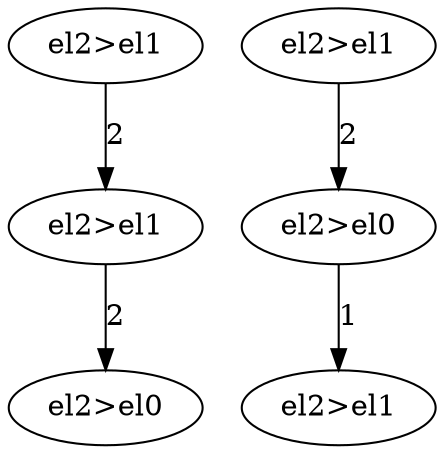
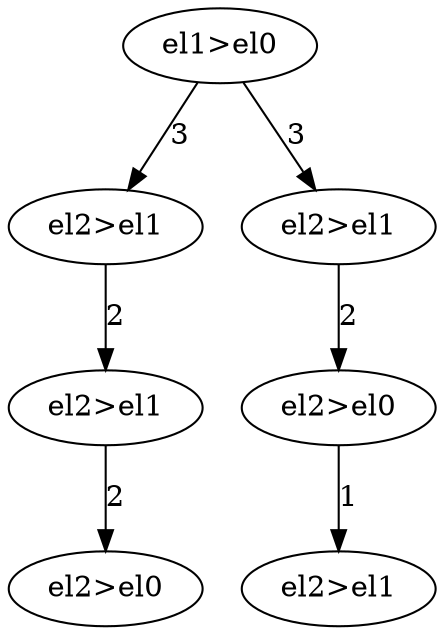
node "el1>el0": added
